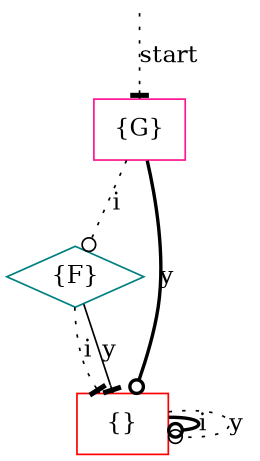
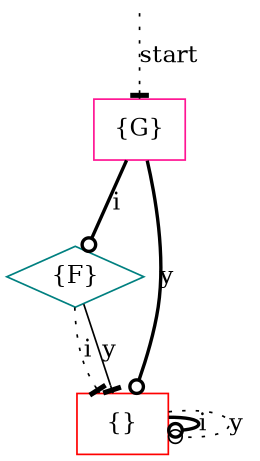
edge "{G}" -> "{F}": style dotted -> bold
